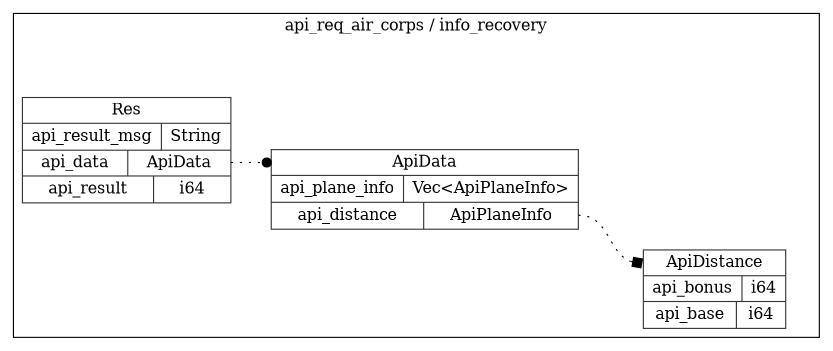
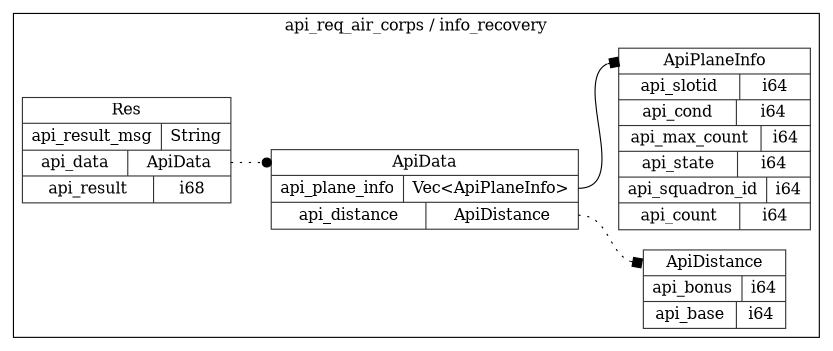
node "ApiPlaneInfo": added
node "Res": text "i64" -> "i68"
node "ApiData": text "ApiPlaneInfo" -> "ApiDistance"
